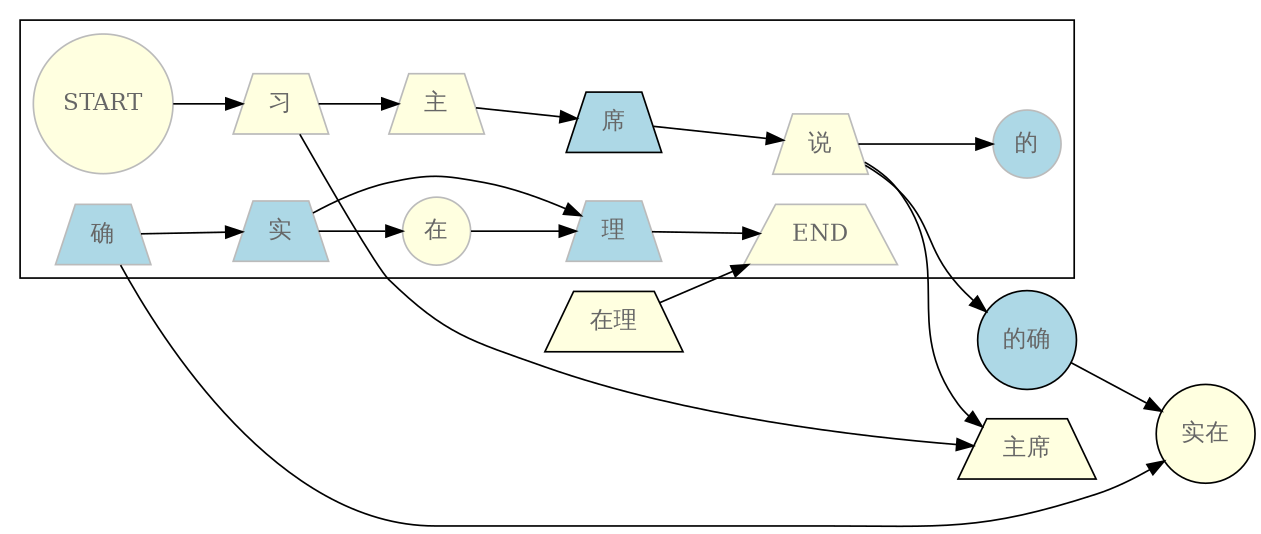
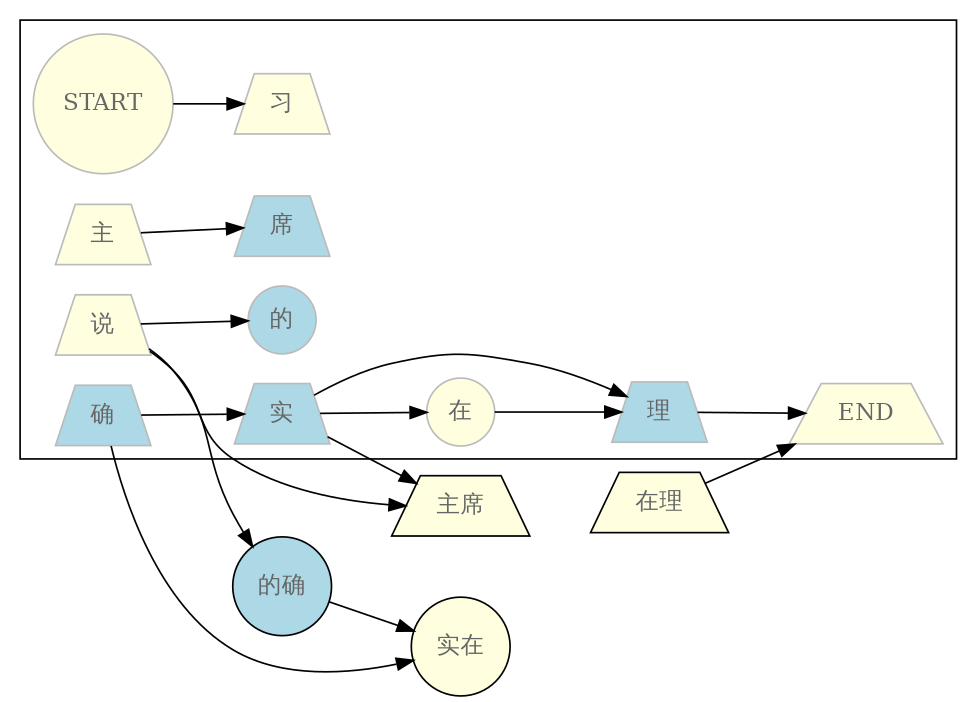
edge "习" -> "主": removed
node "席": color black -> #bbbbbb
edge "席" -> "说": removed
edge "习" -> "主席": now "实" -> "主席"
